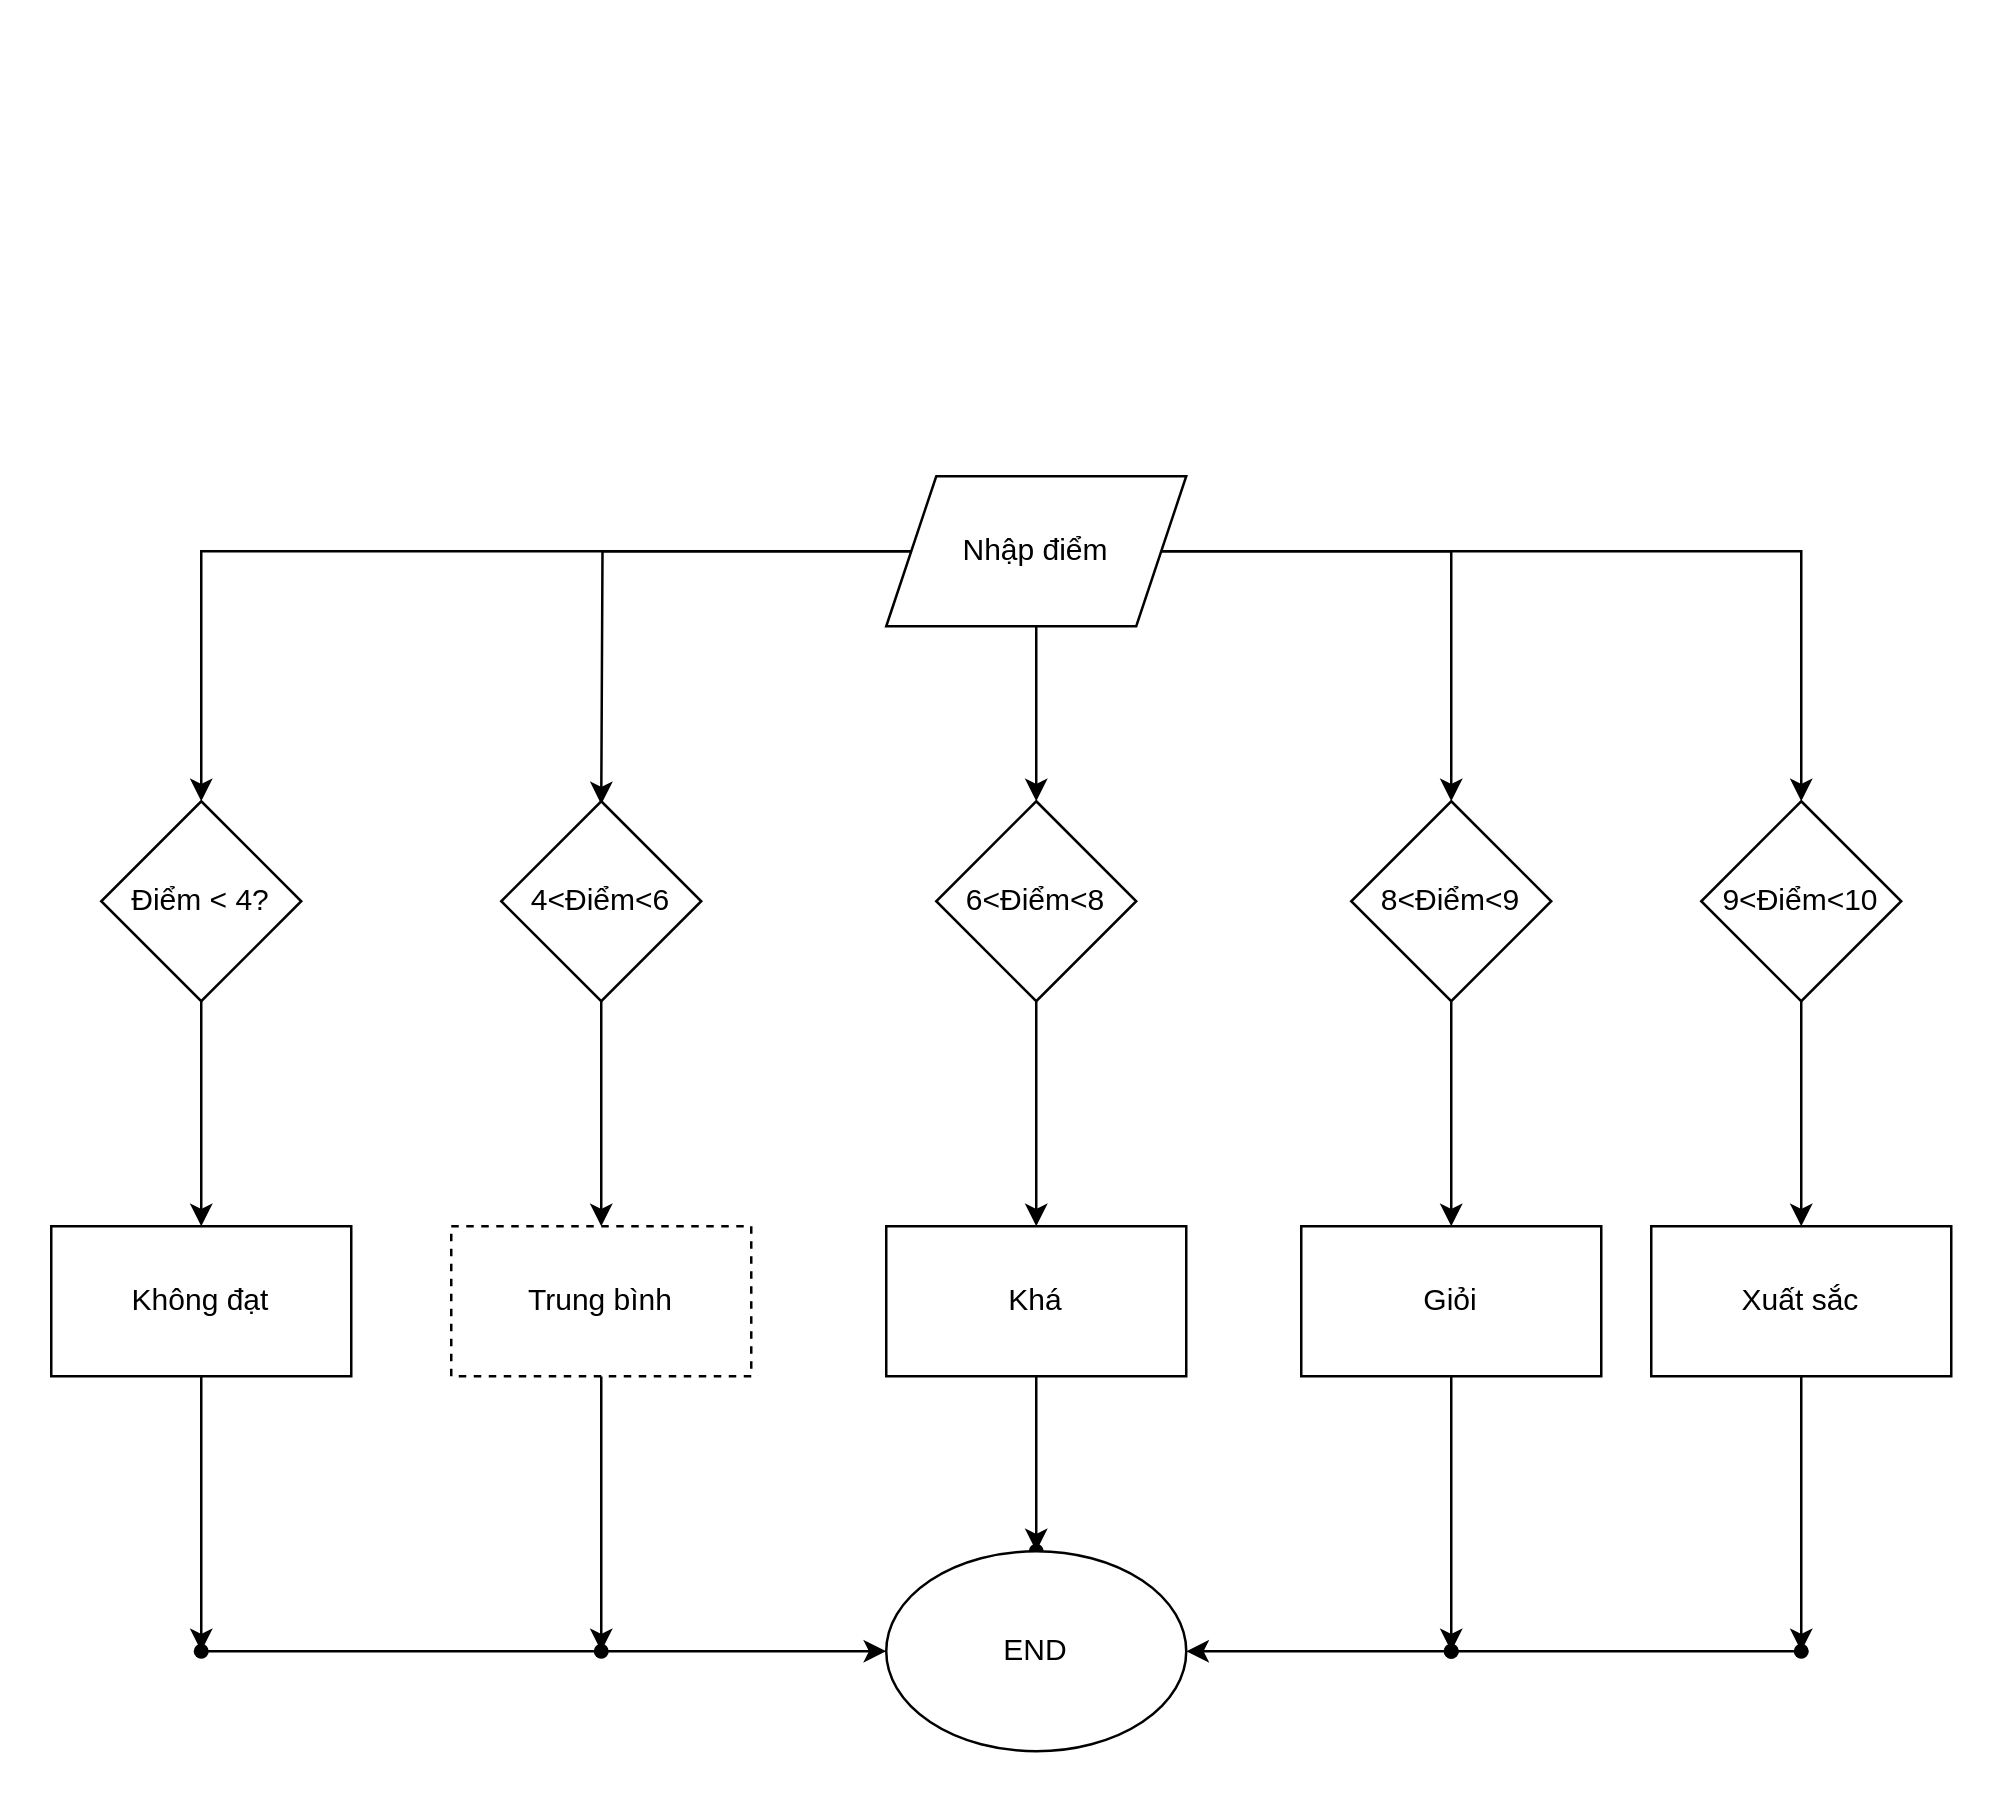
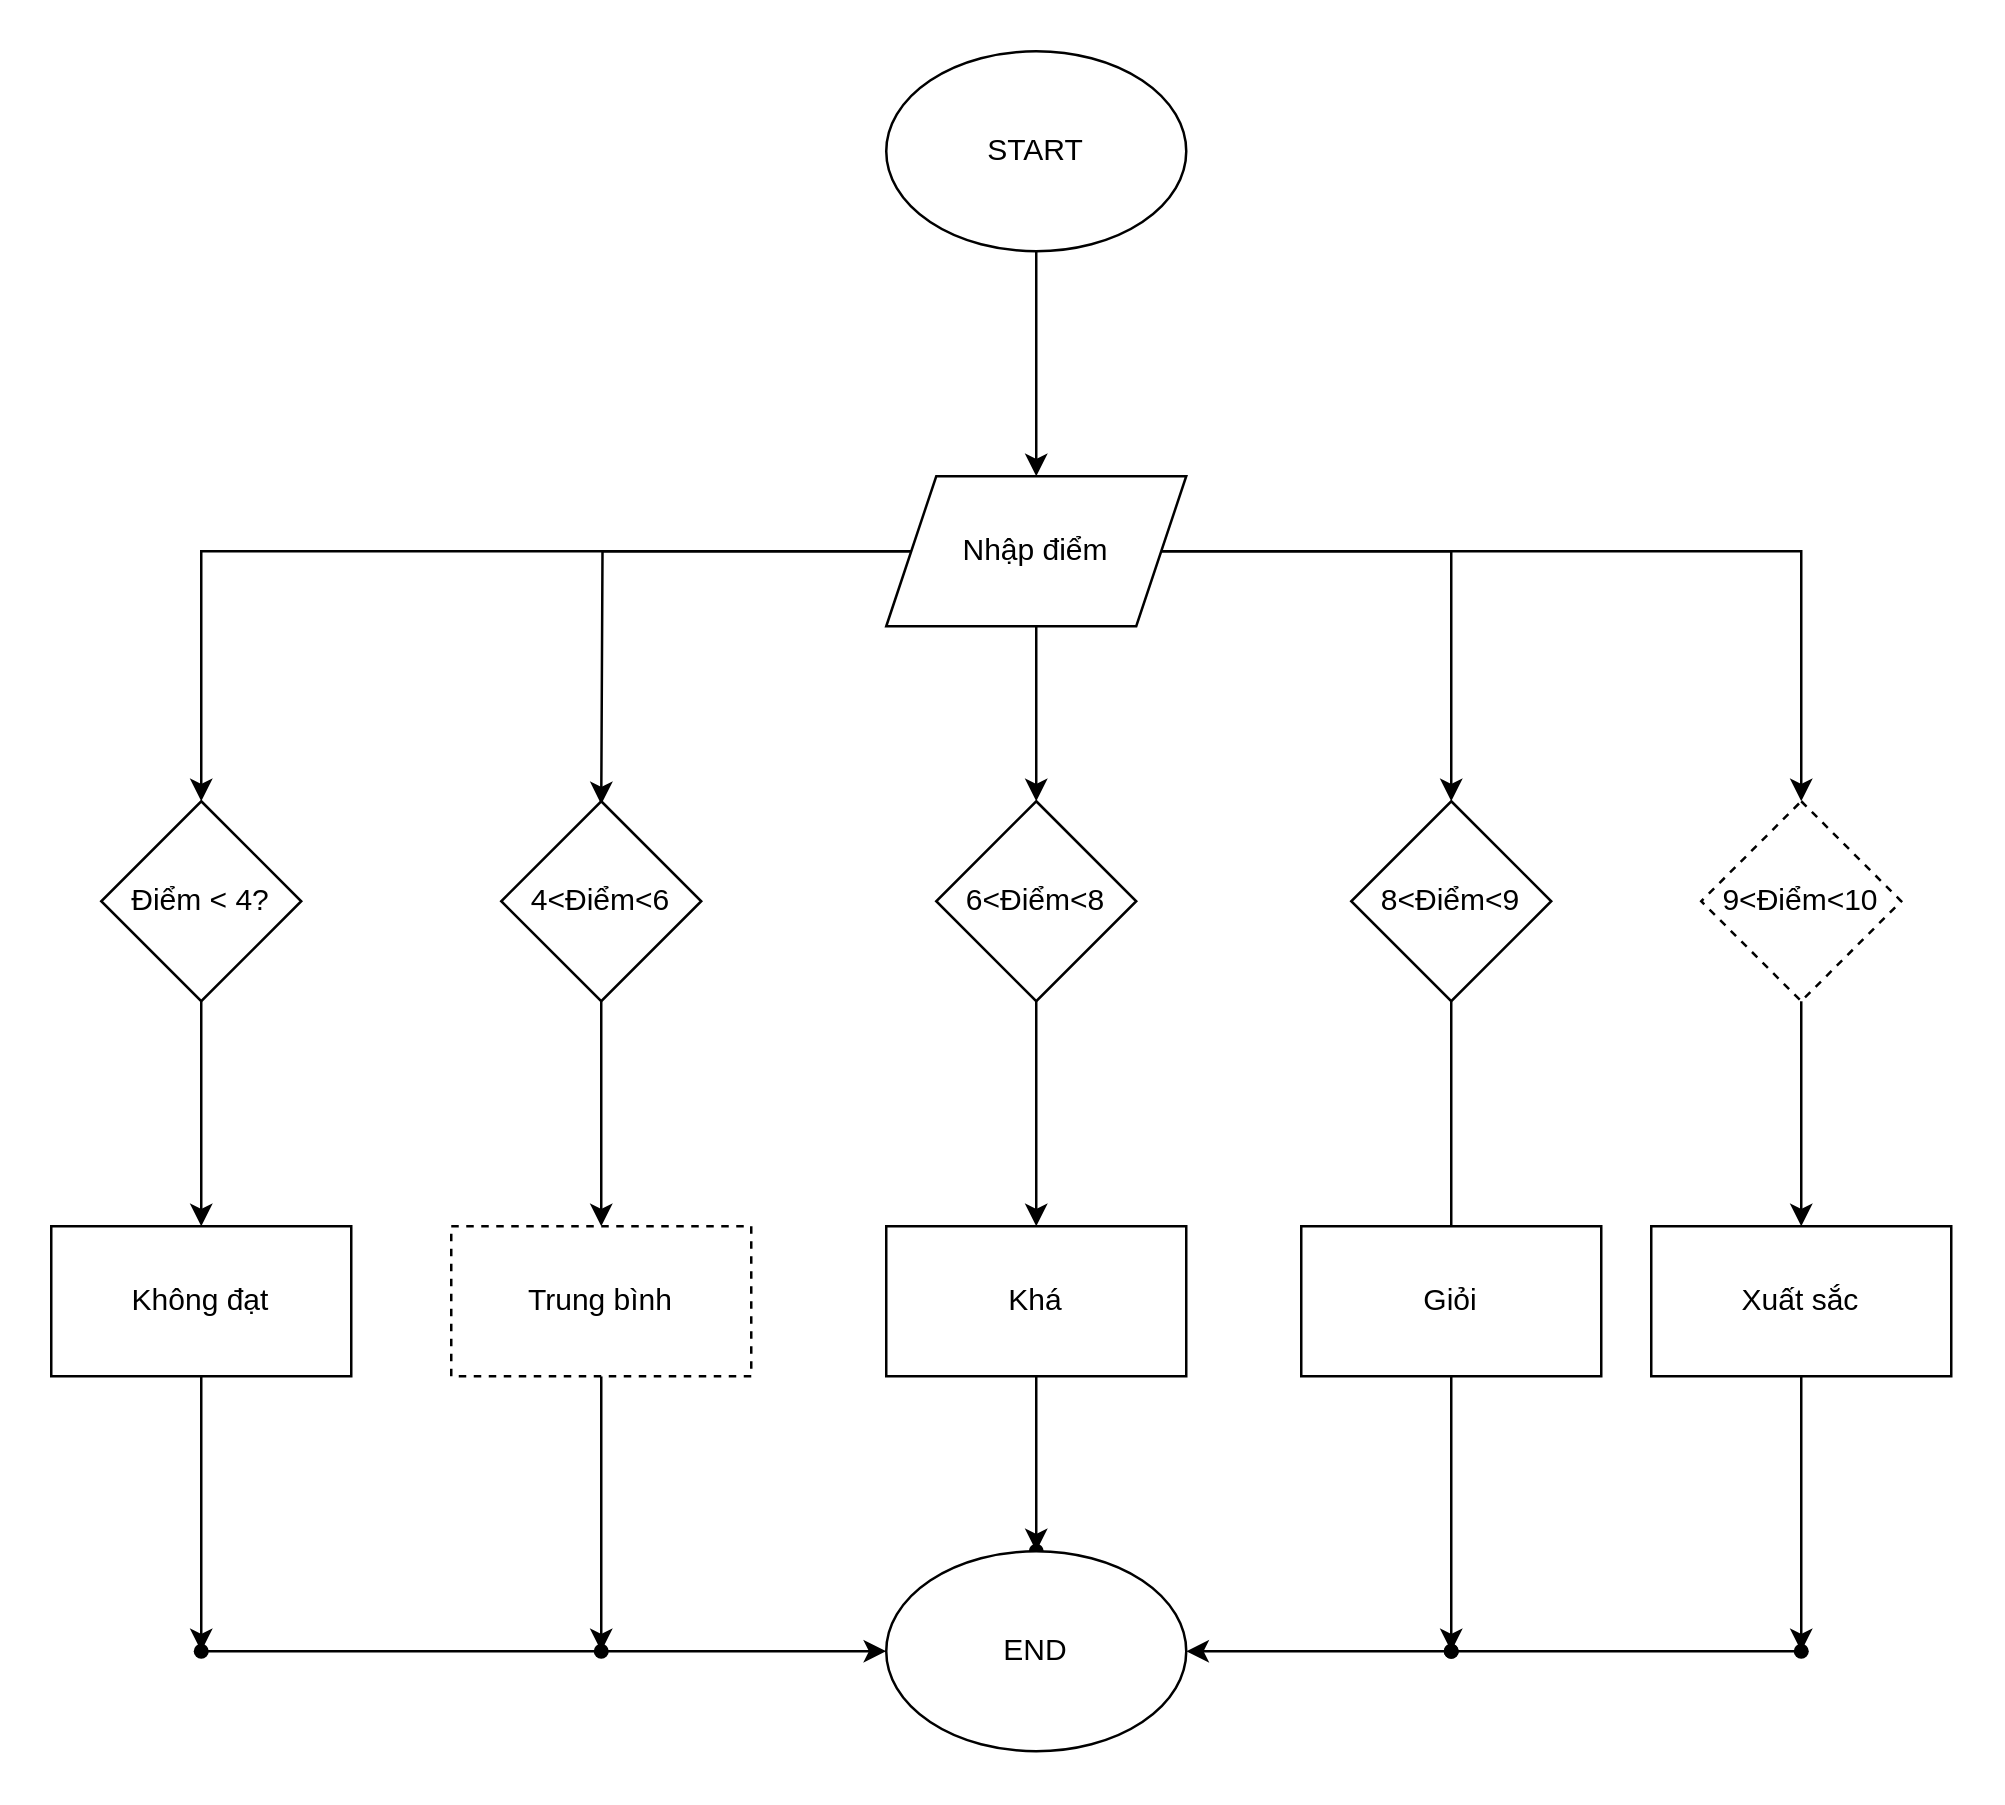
node "START": added
edge "START" -> "Nhập điểm": added
node "9<Điểm<10": style solid -> dashed
edge "8<Điểm<9" -> "Giỏi": arrowhead classic -> none
